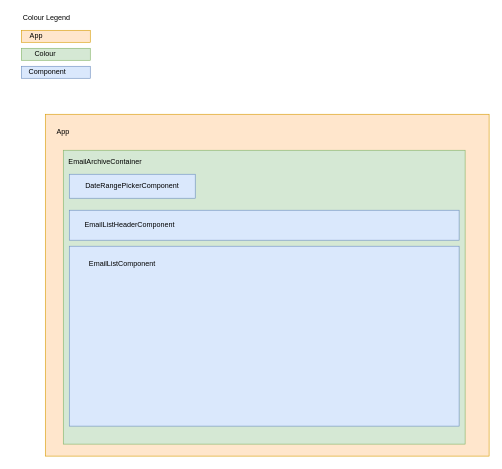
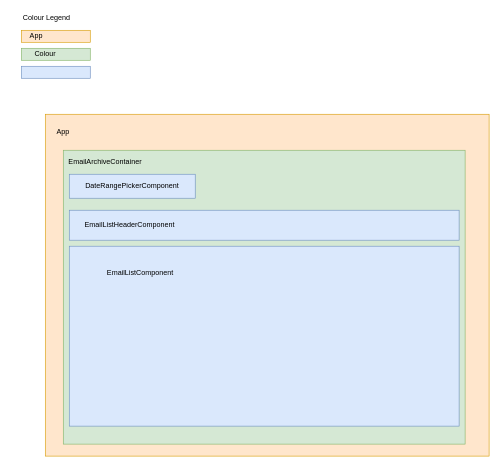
node "Component": removed
node "EmailListComponent": moved (122, 264) -> (140, 273)
